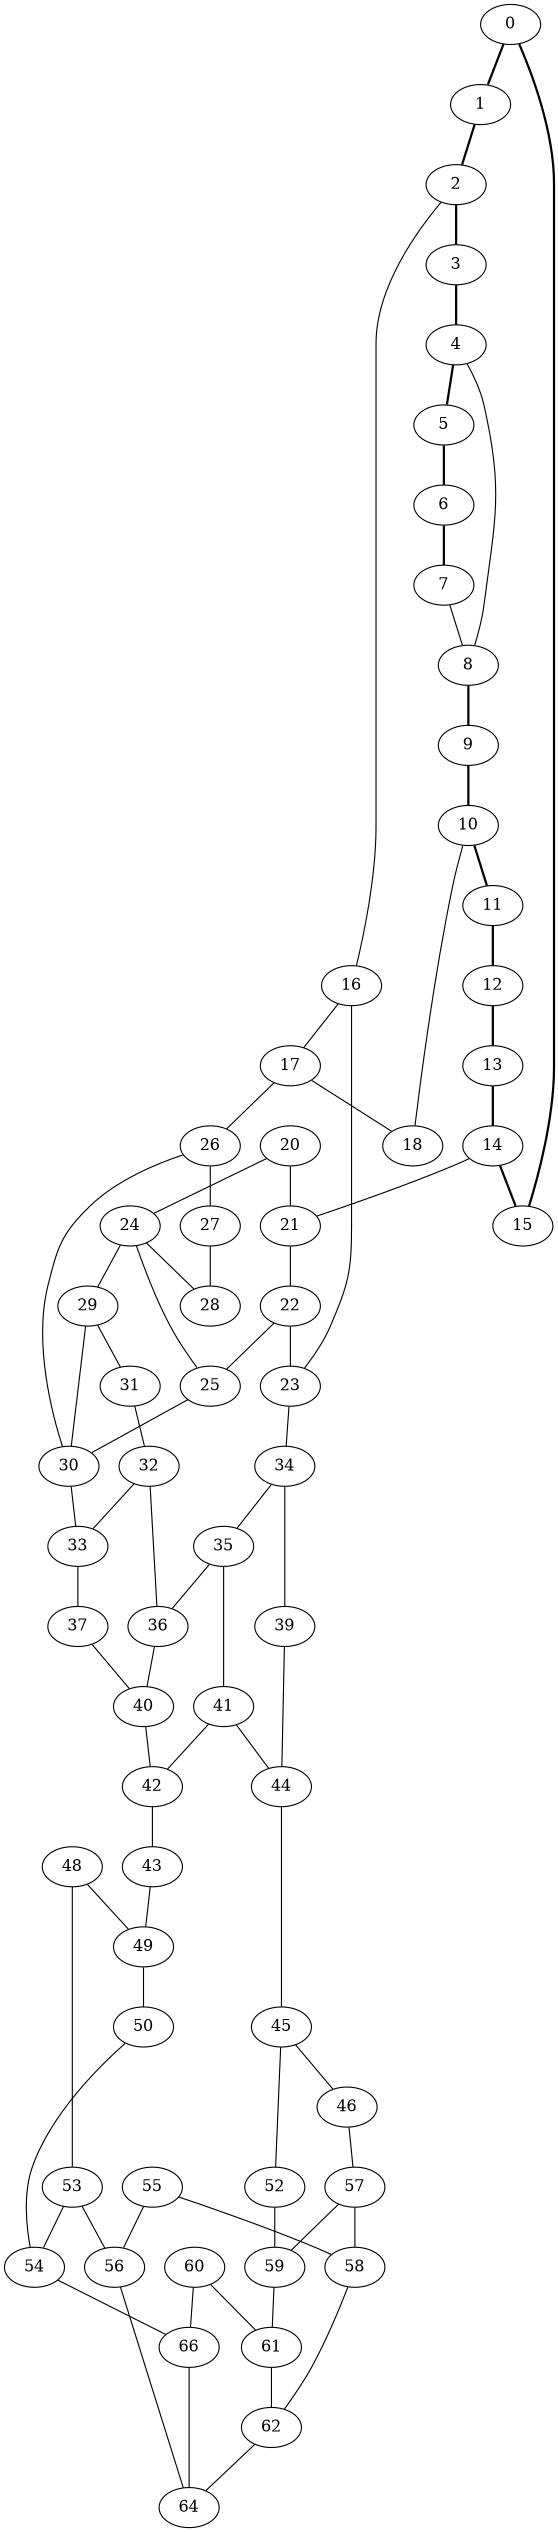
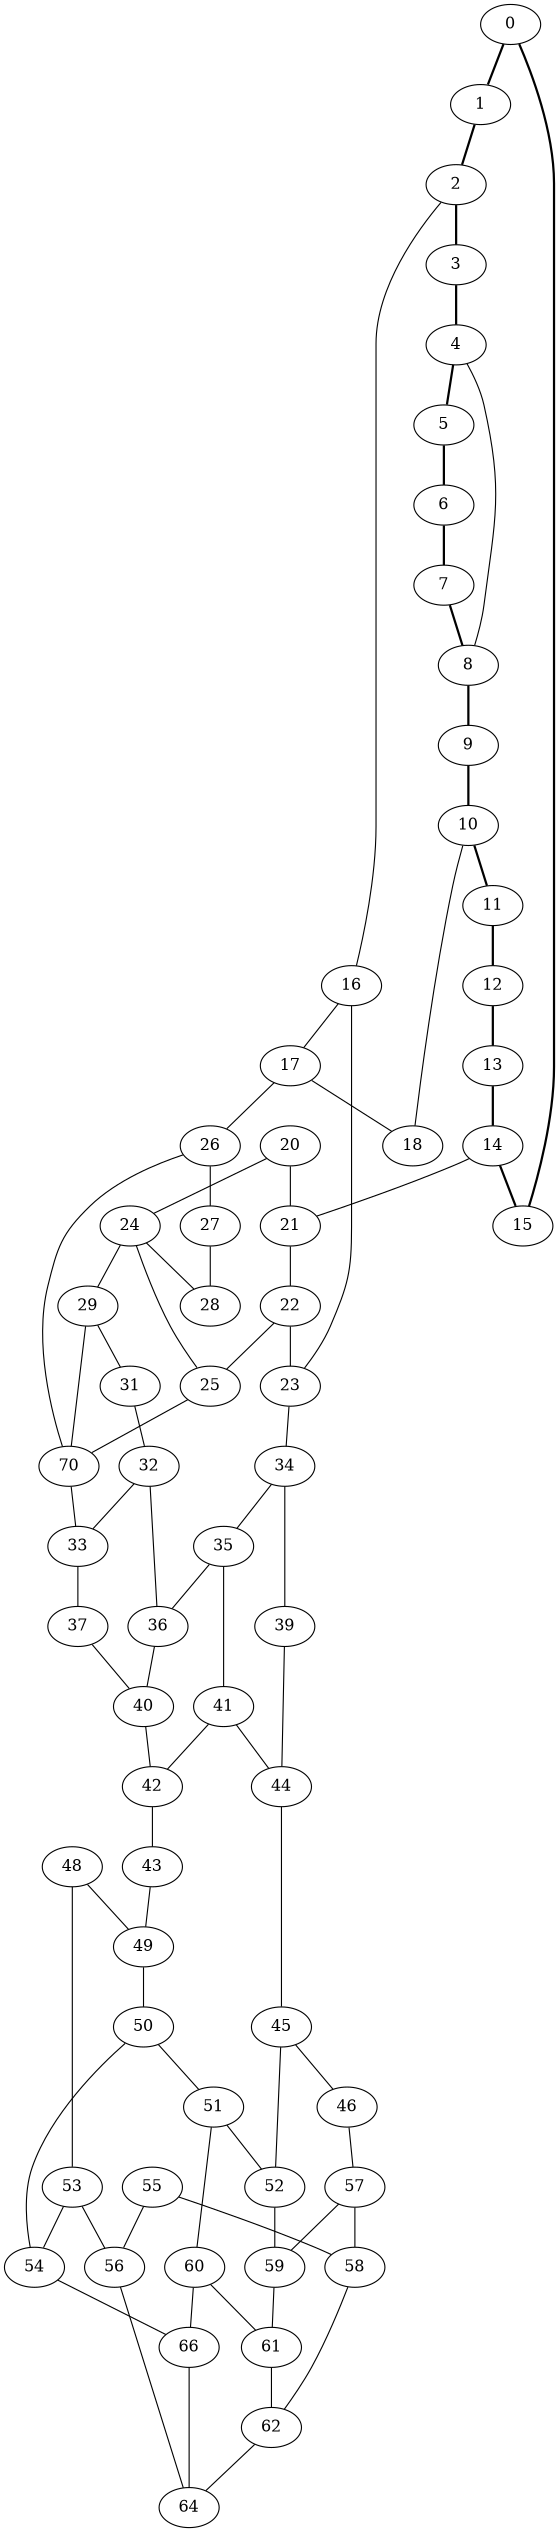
edge "7" -- "8": style solid -> bold
node "30": label "30" -> "70"
node "51": added
